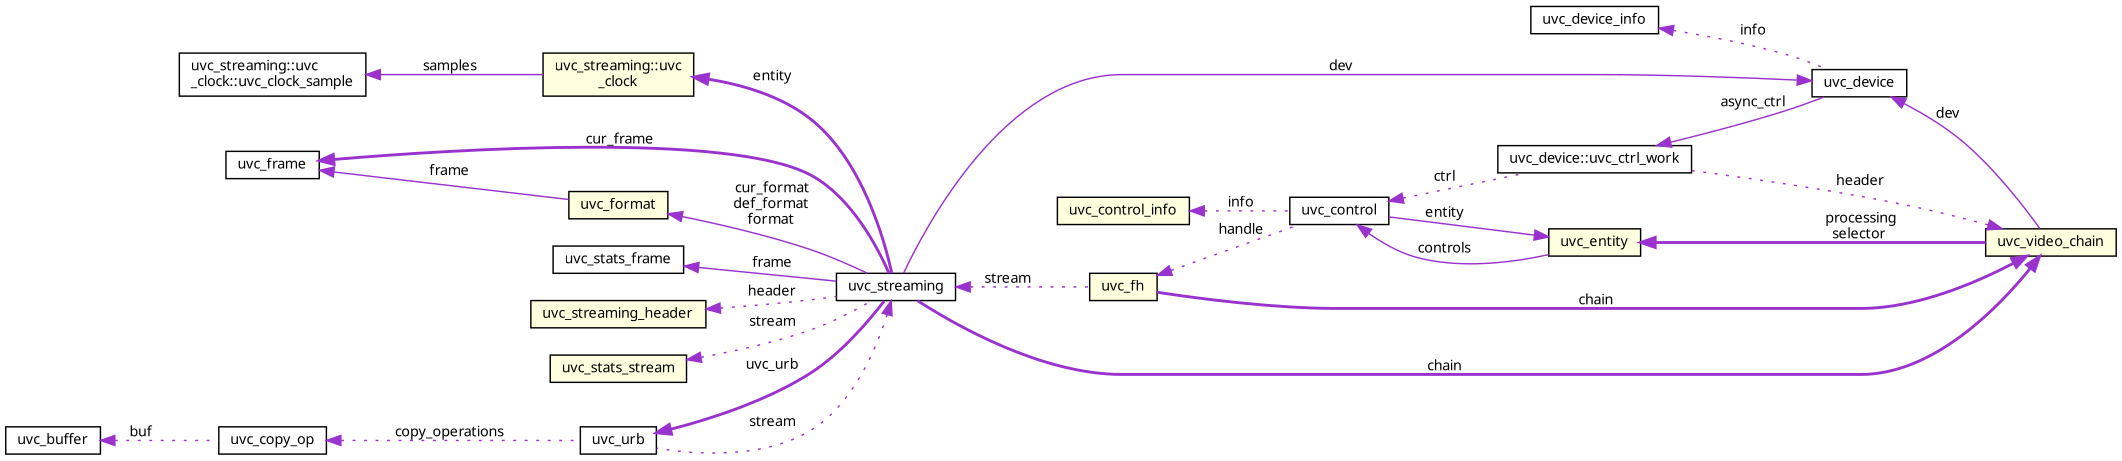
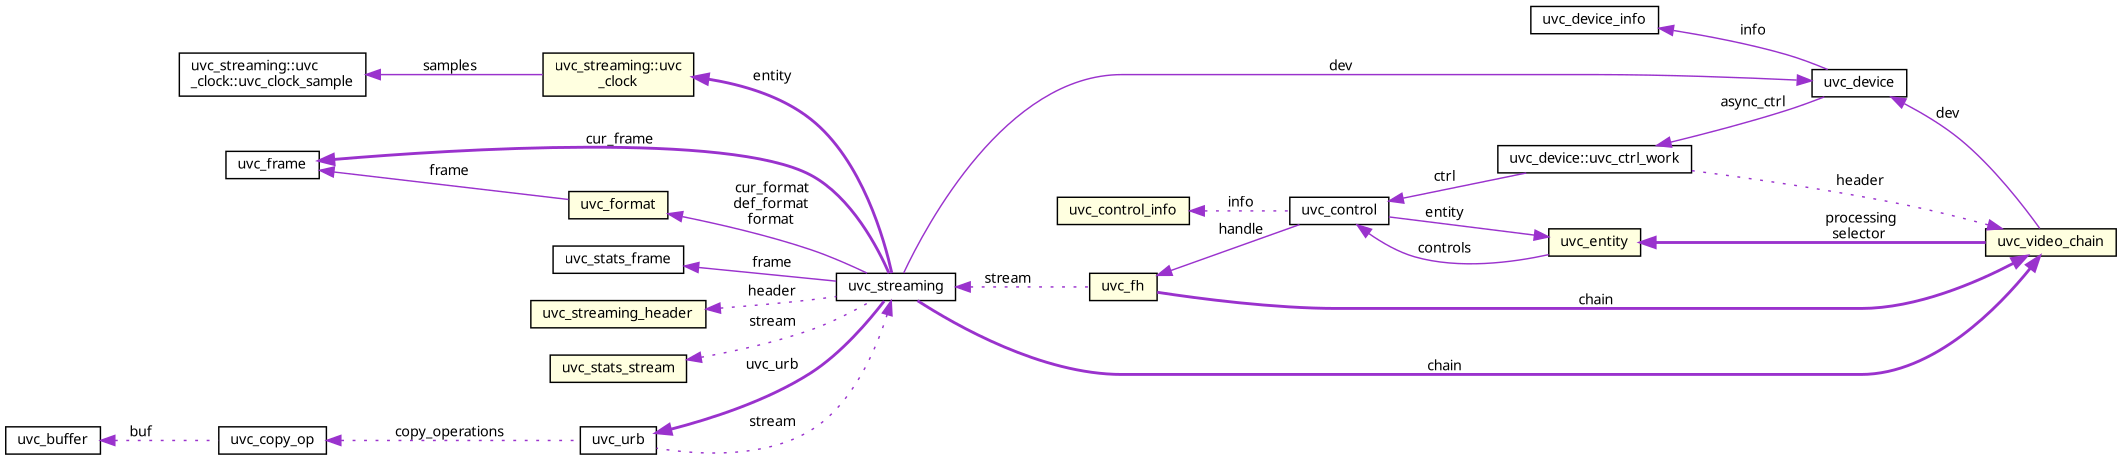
edge "uvc_device" -> "uvc_device_info": style dotted -> solid
edge "uvc_device::uvc_ctrl_work" -> "uvc_control": style dotted -> solid
edge "uvc_control" -> "uvc_fh": style dotted -> solid
